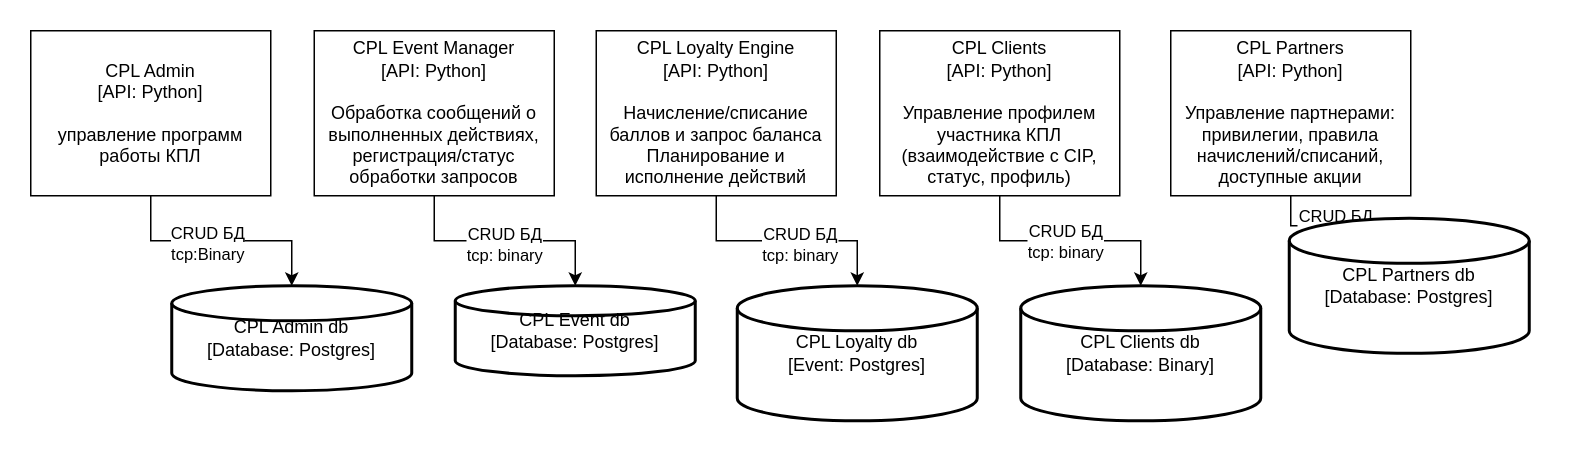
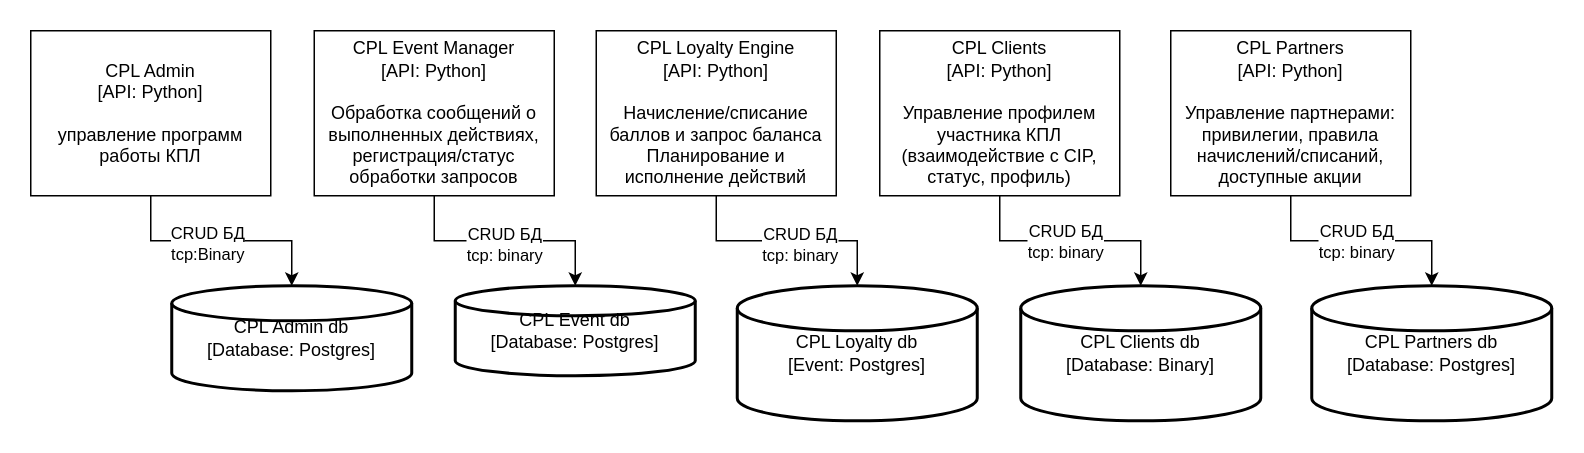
node "CPL Partners db [Database: Postgres]": moved (1409, 286) -> (1432, 353)
